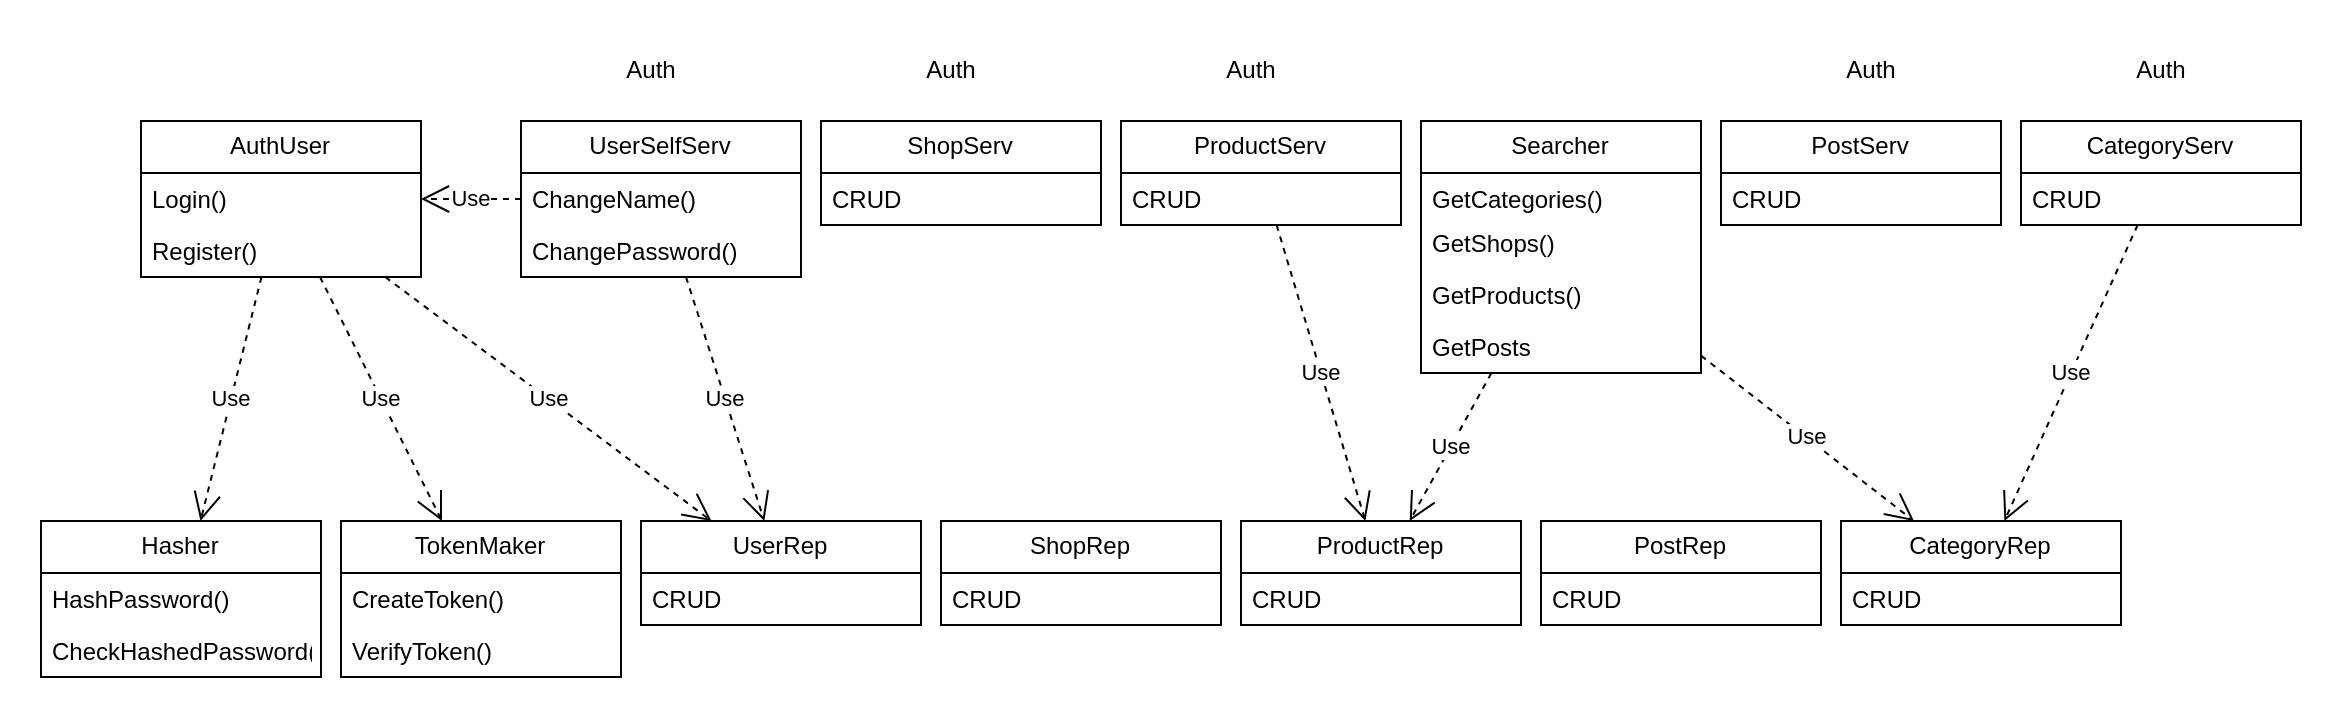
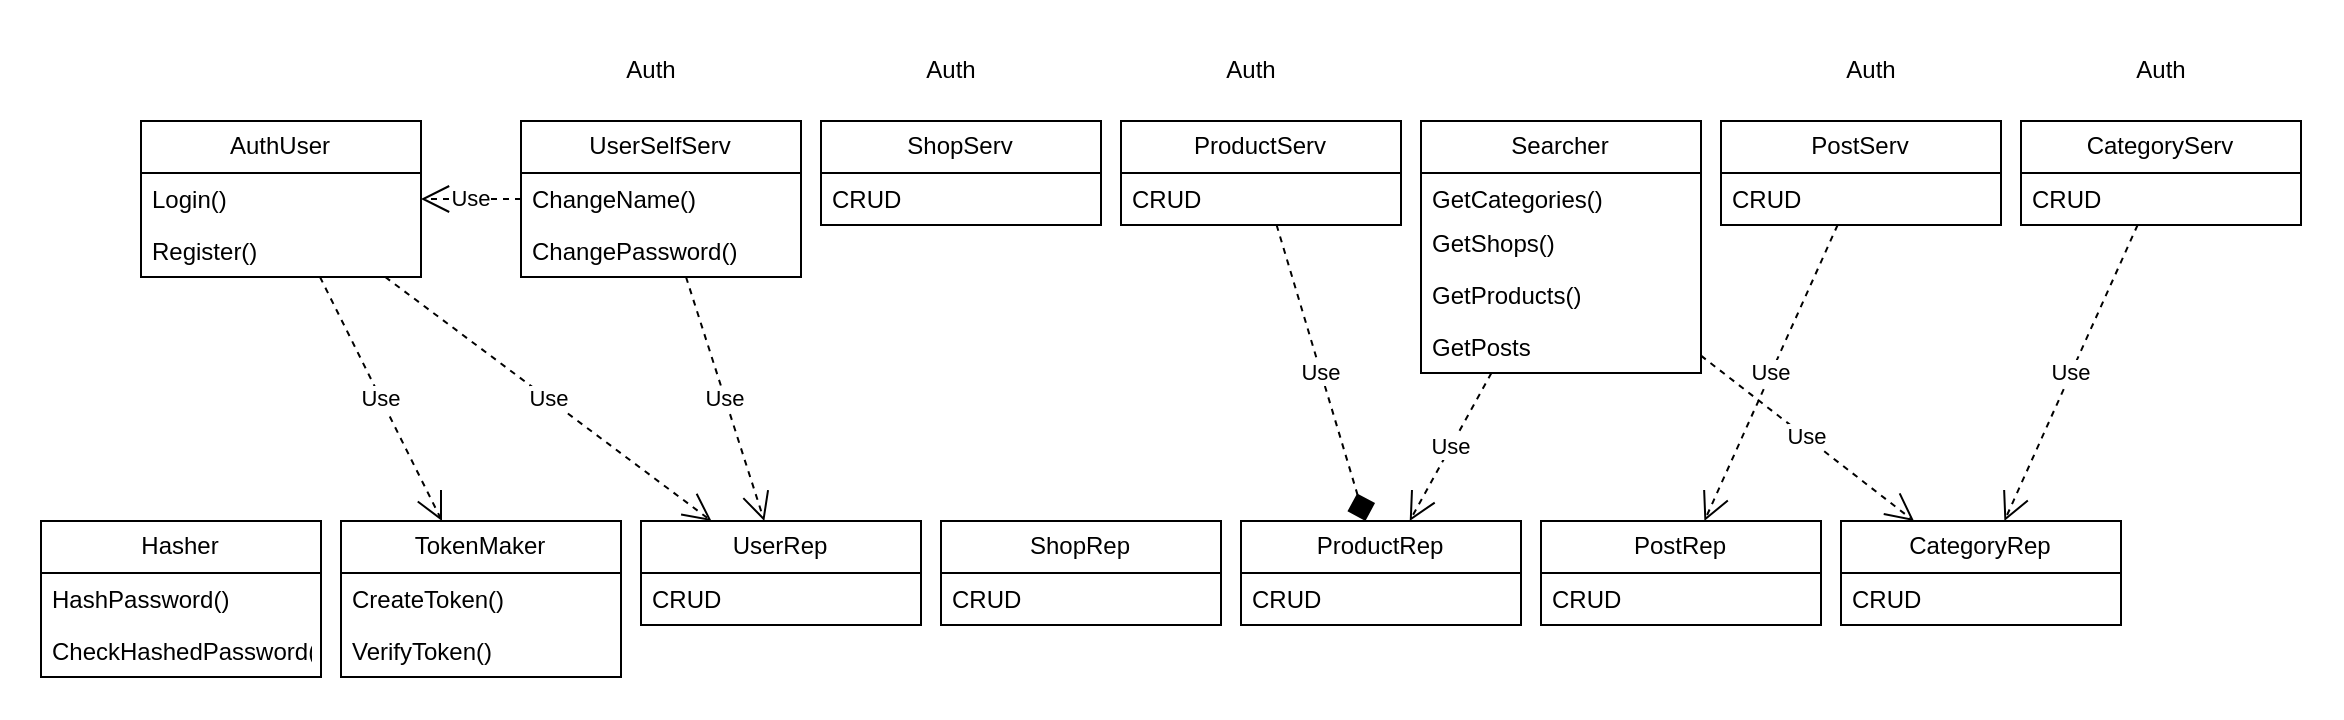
edge "PostServ" -> "PostRep": added, label "Use"
edge "AuthUser" -> "Hasher": removed, label "Use"
edge "ProductServ" -> "ProductRep": arrowhead open -> diamond
